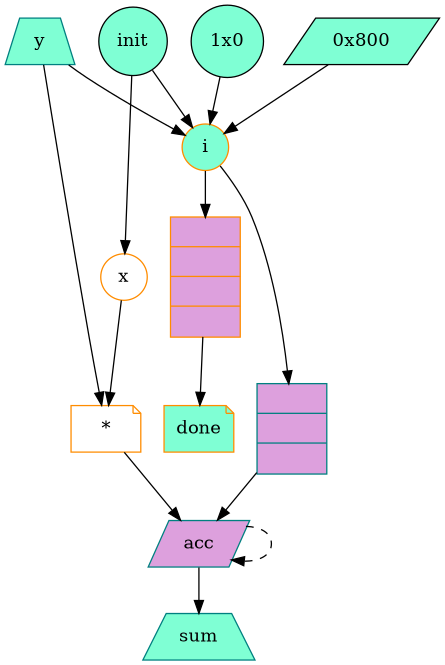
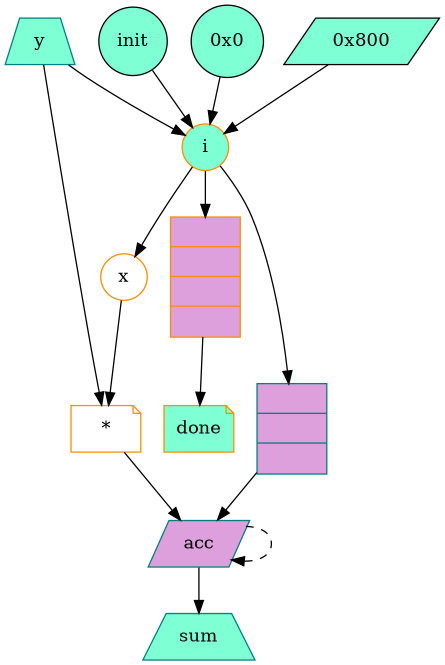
node "1x0": label "1x0" -> "0x0"
edge "init" -> "x": now "i" -> "x"
